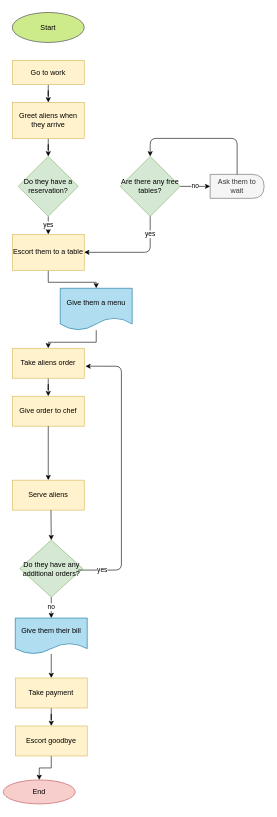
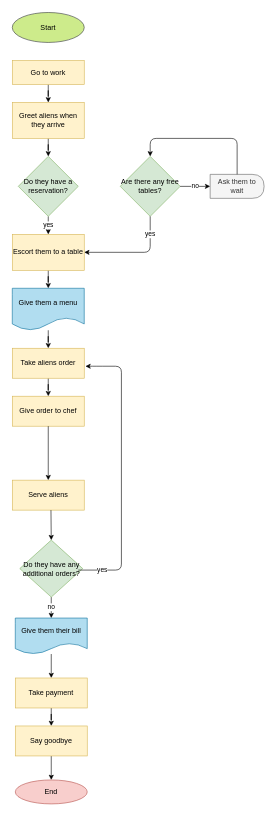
node "Give them a menu": moved (96, 309) -> (48, 309)
node "Escort goodbye": label "Escort goodbye" -> "Say goodbye"
node "End": moved (39, 792) -> (51, 792)
